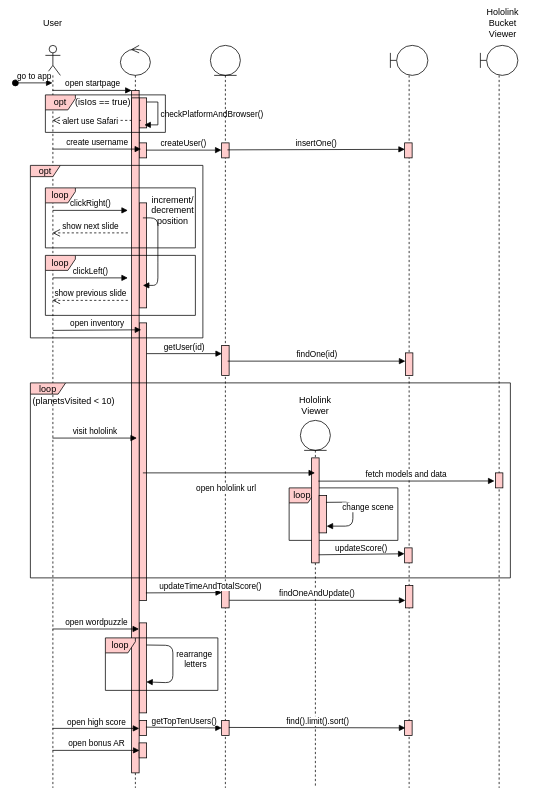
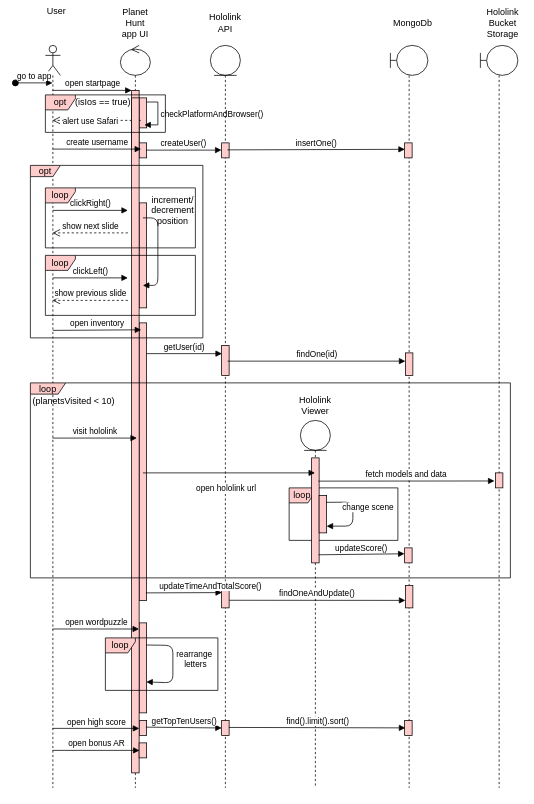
node "User": moved (53, 23) -> (57, 12)
node "Planet Hunt app UI": added
node "Hololink API": added
node "MongoDb": added
node "Hololink Bucket Viewer": label "Hololink Bucket Viewer" -> "Hololink Bucket Storage"
